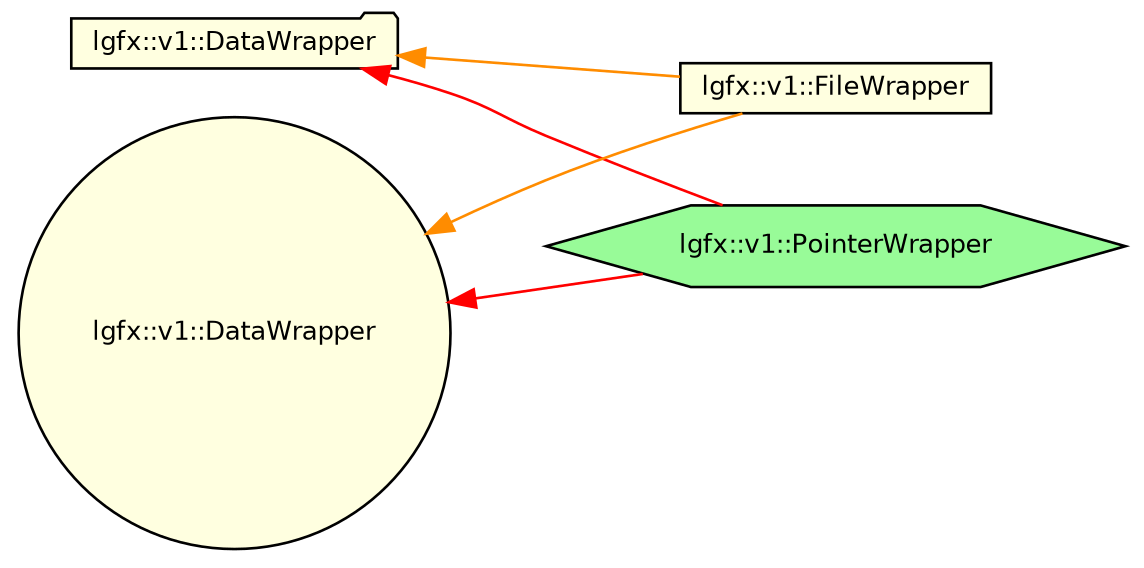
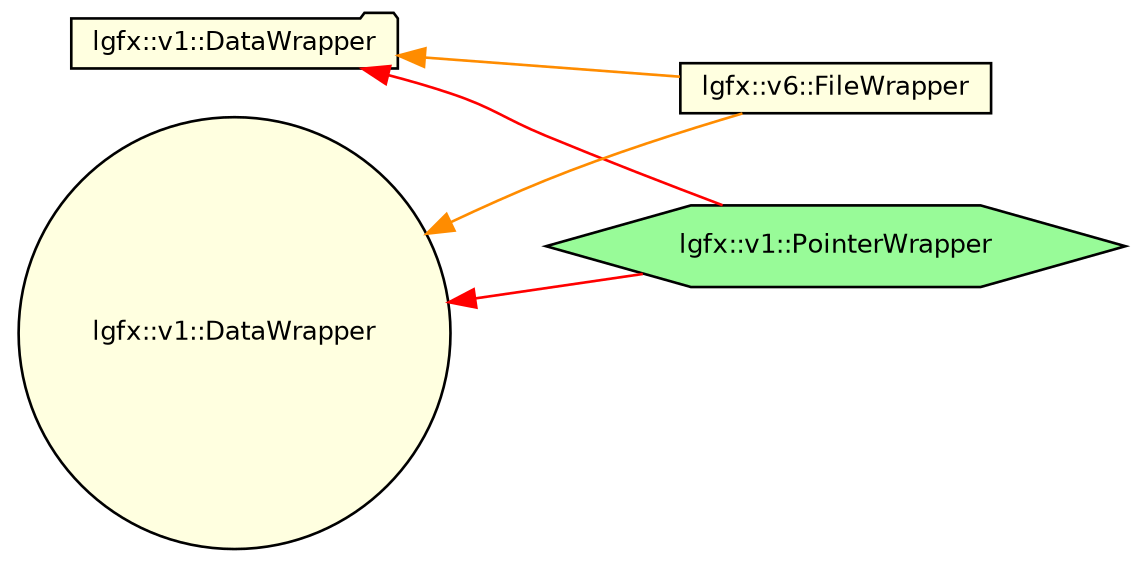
node "lgfx::v1::FileWrapper": label "lgfx::v1::FileWrapper" -> "lgfx::v6::FileWrapper"
